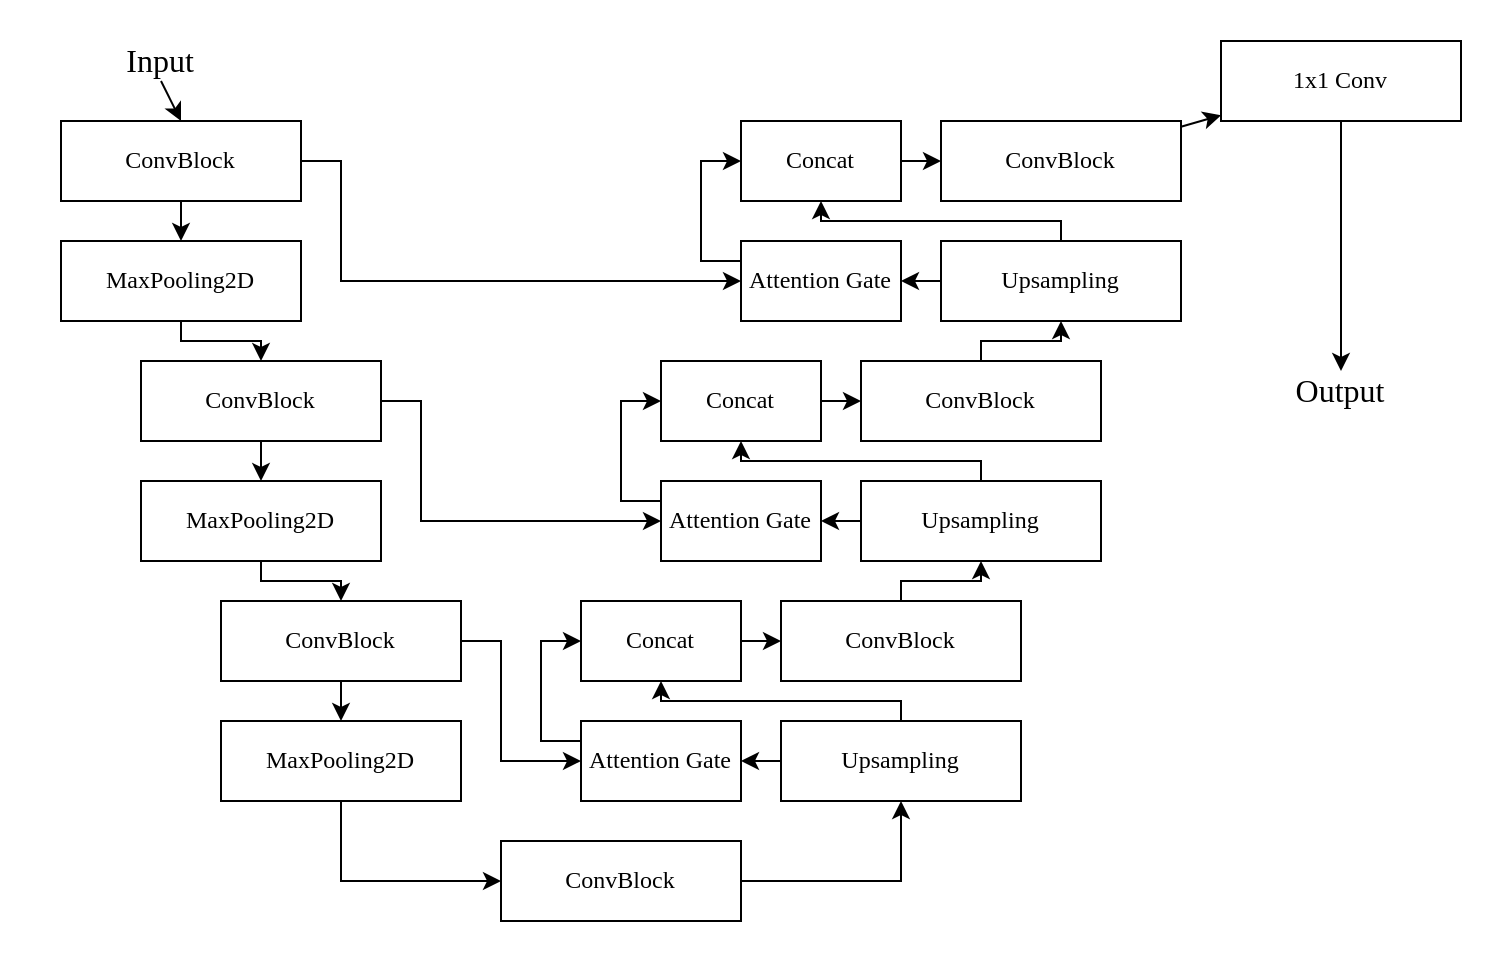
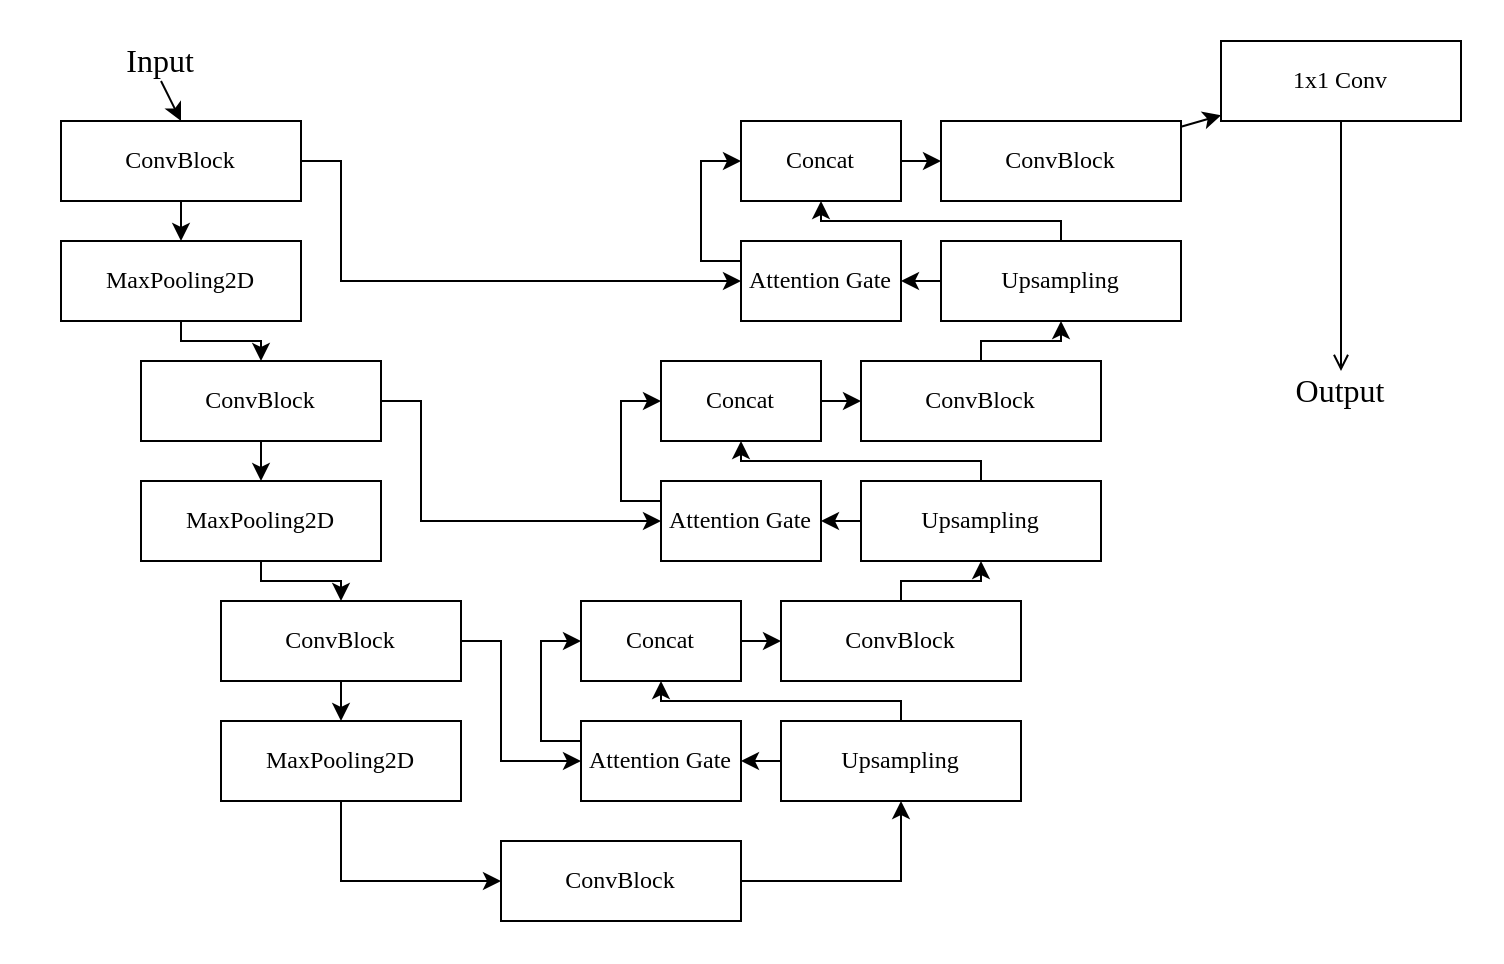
edge "1x1 Conv" -> "Output": arrowhead classic -> open
